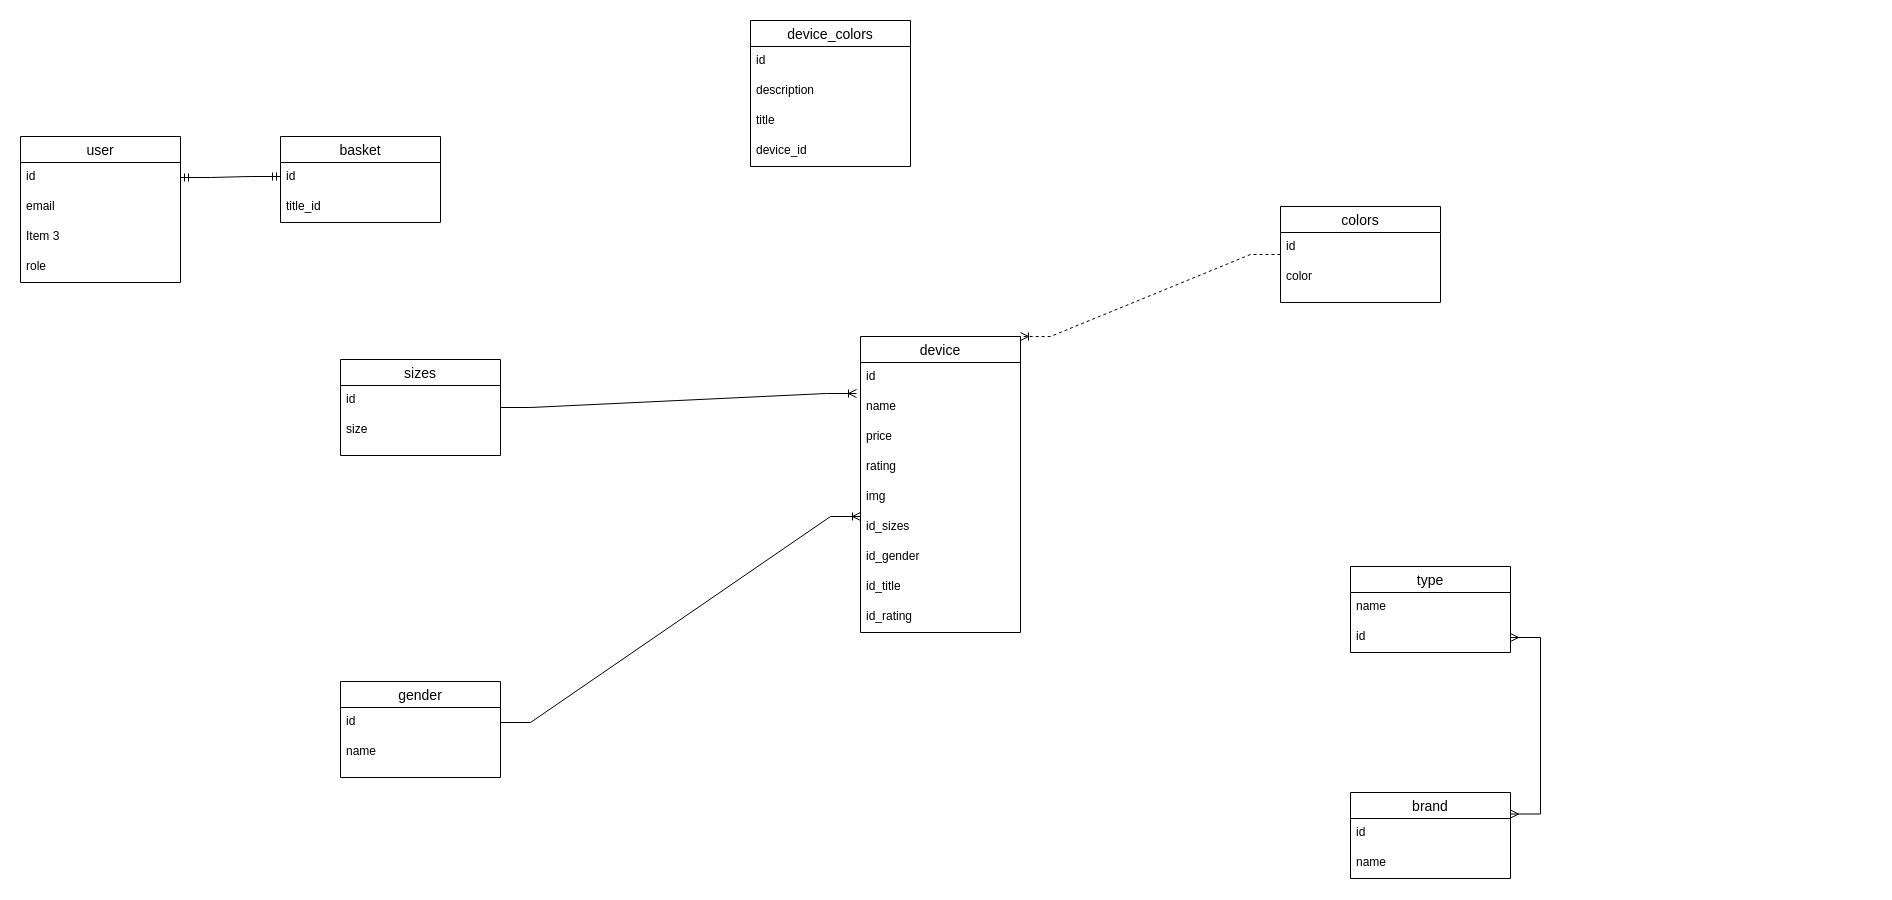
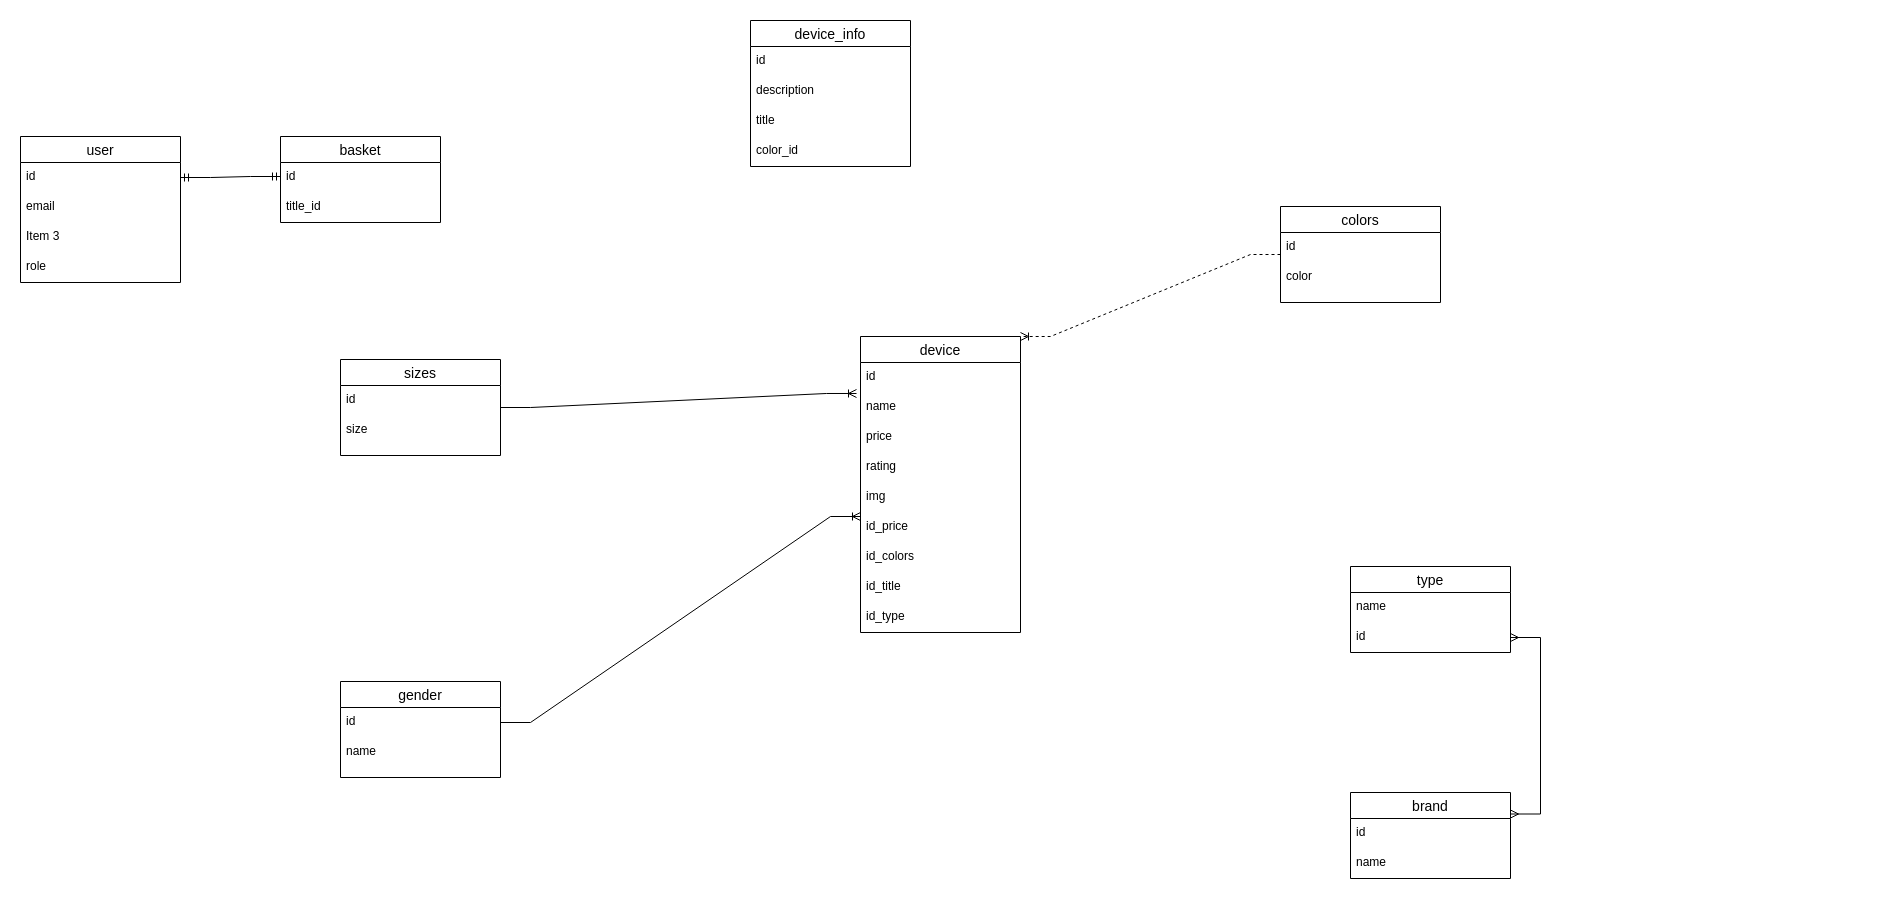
node "device_colors": label "device_colors" -> "device_info"
node "device_id": label "device_id" -> "color_id"
node "id_sizes": label "id_sizes" -> "id_price"
node "id_gender": label "id_gender" -> "id_colors"
node "id_rating": label "id_rating" -> "id_type"
